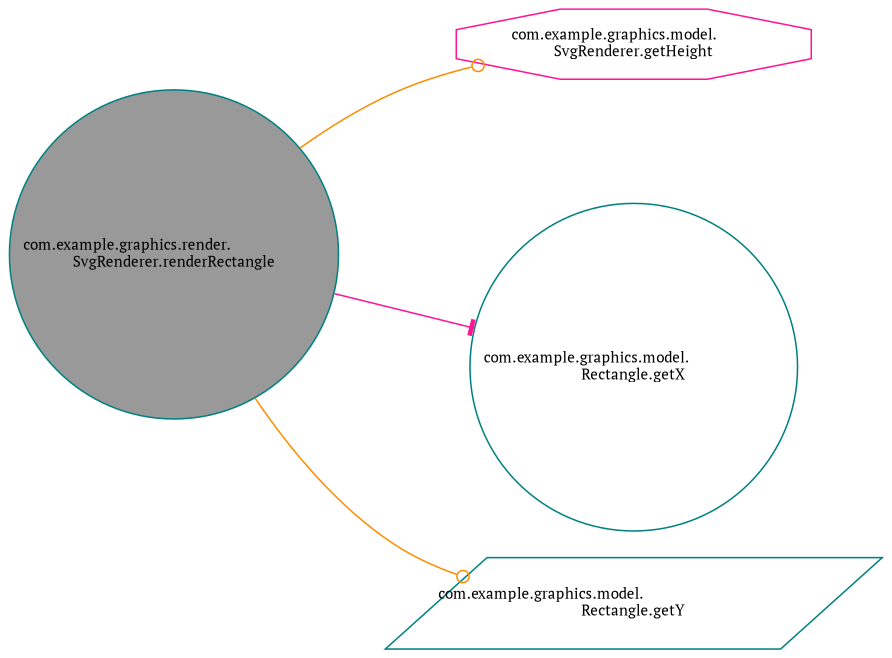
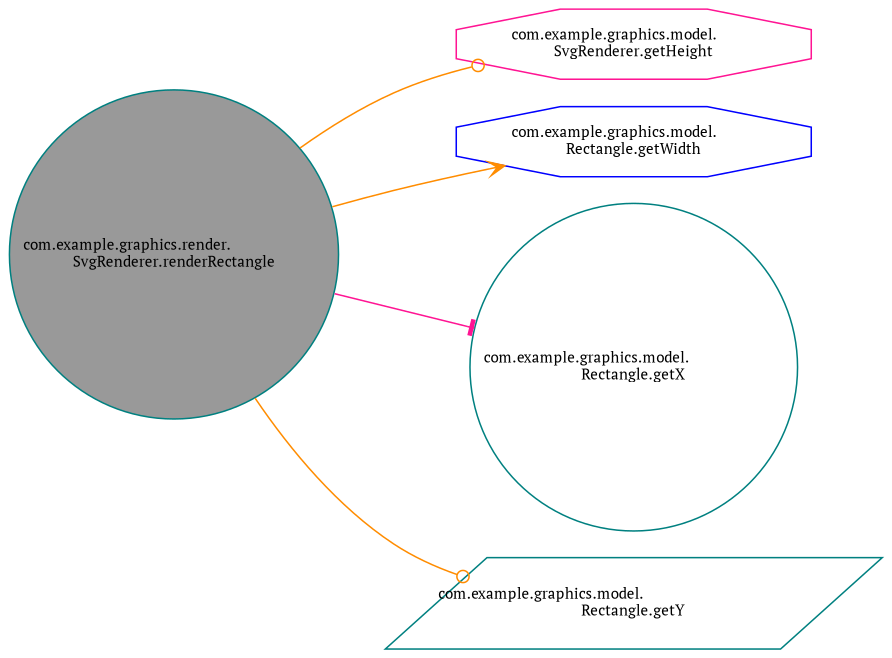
node "com.example.graphics.model. Rectangle.getWidth": added
